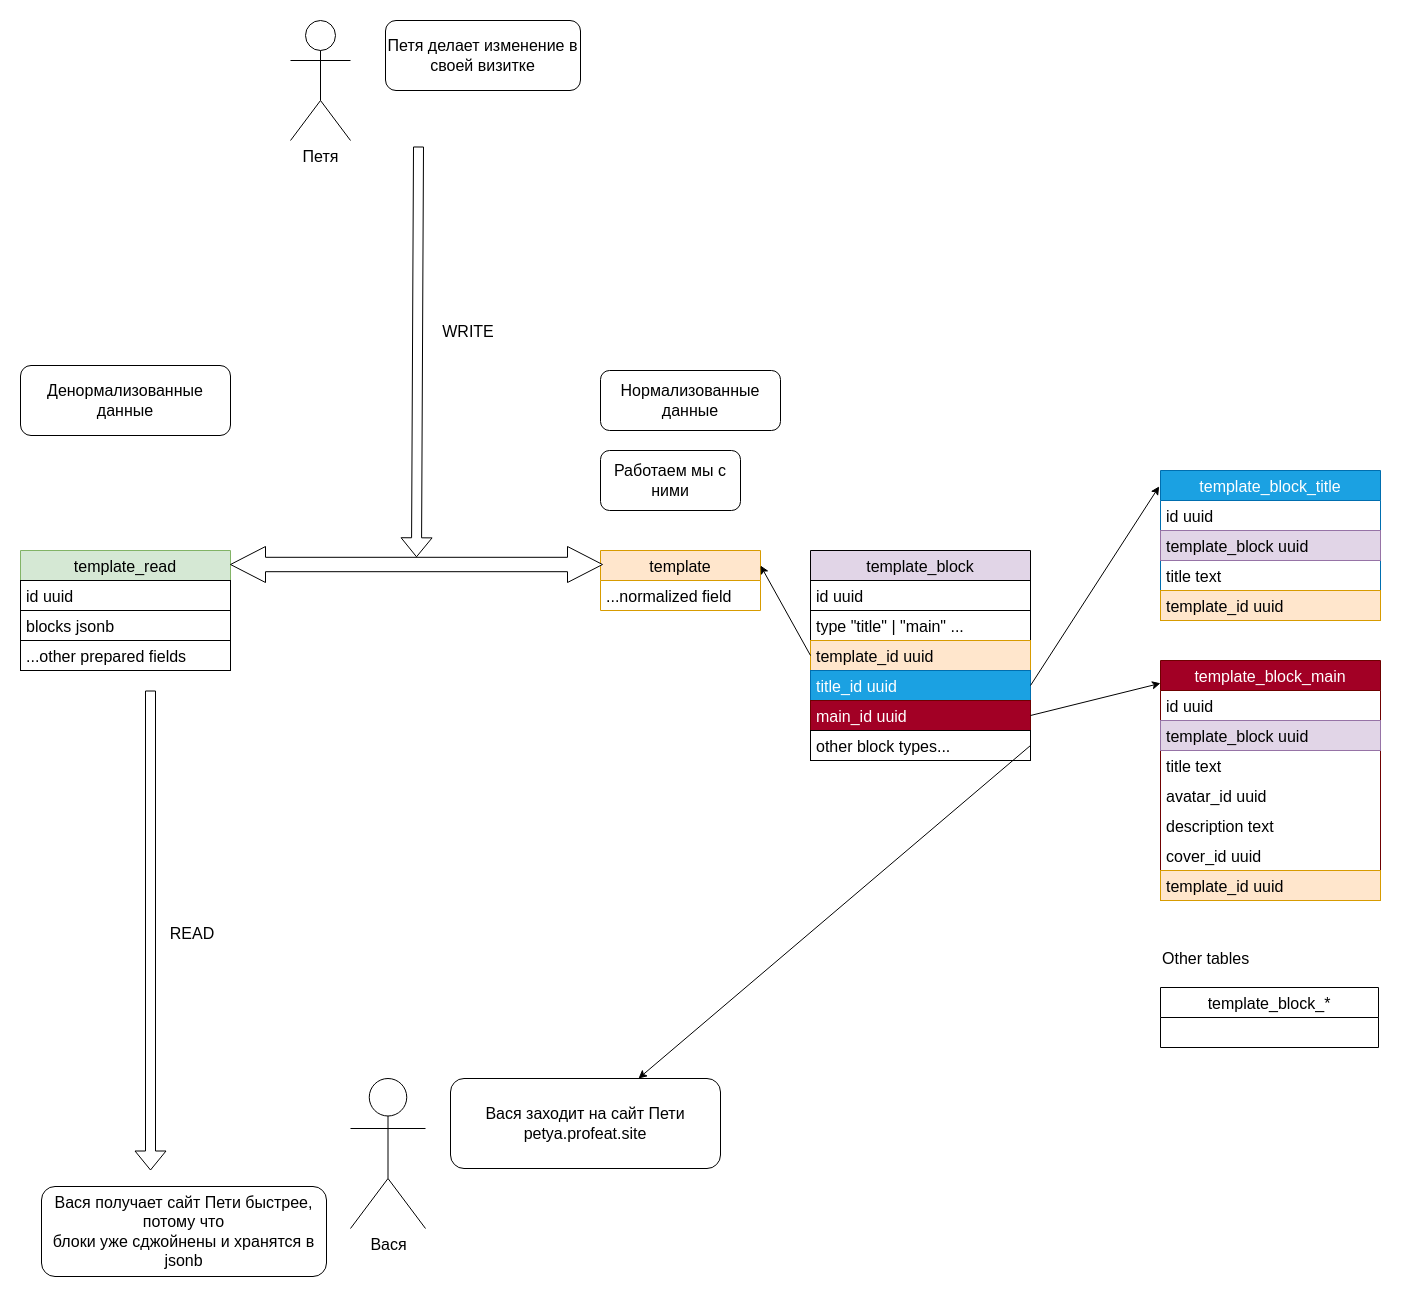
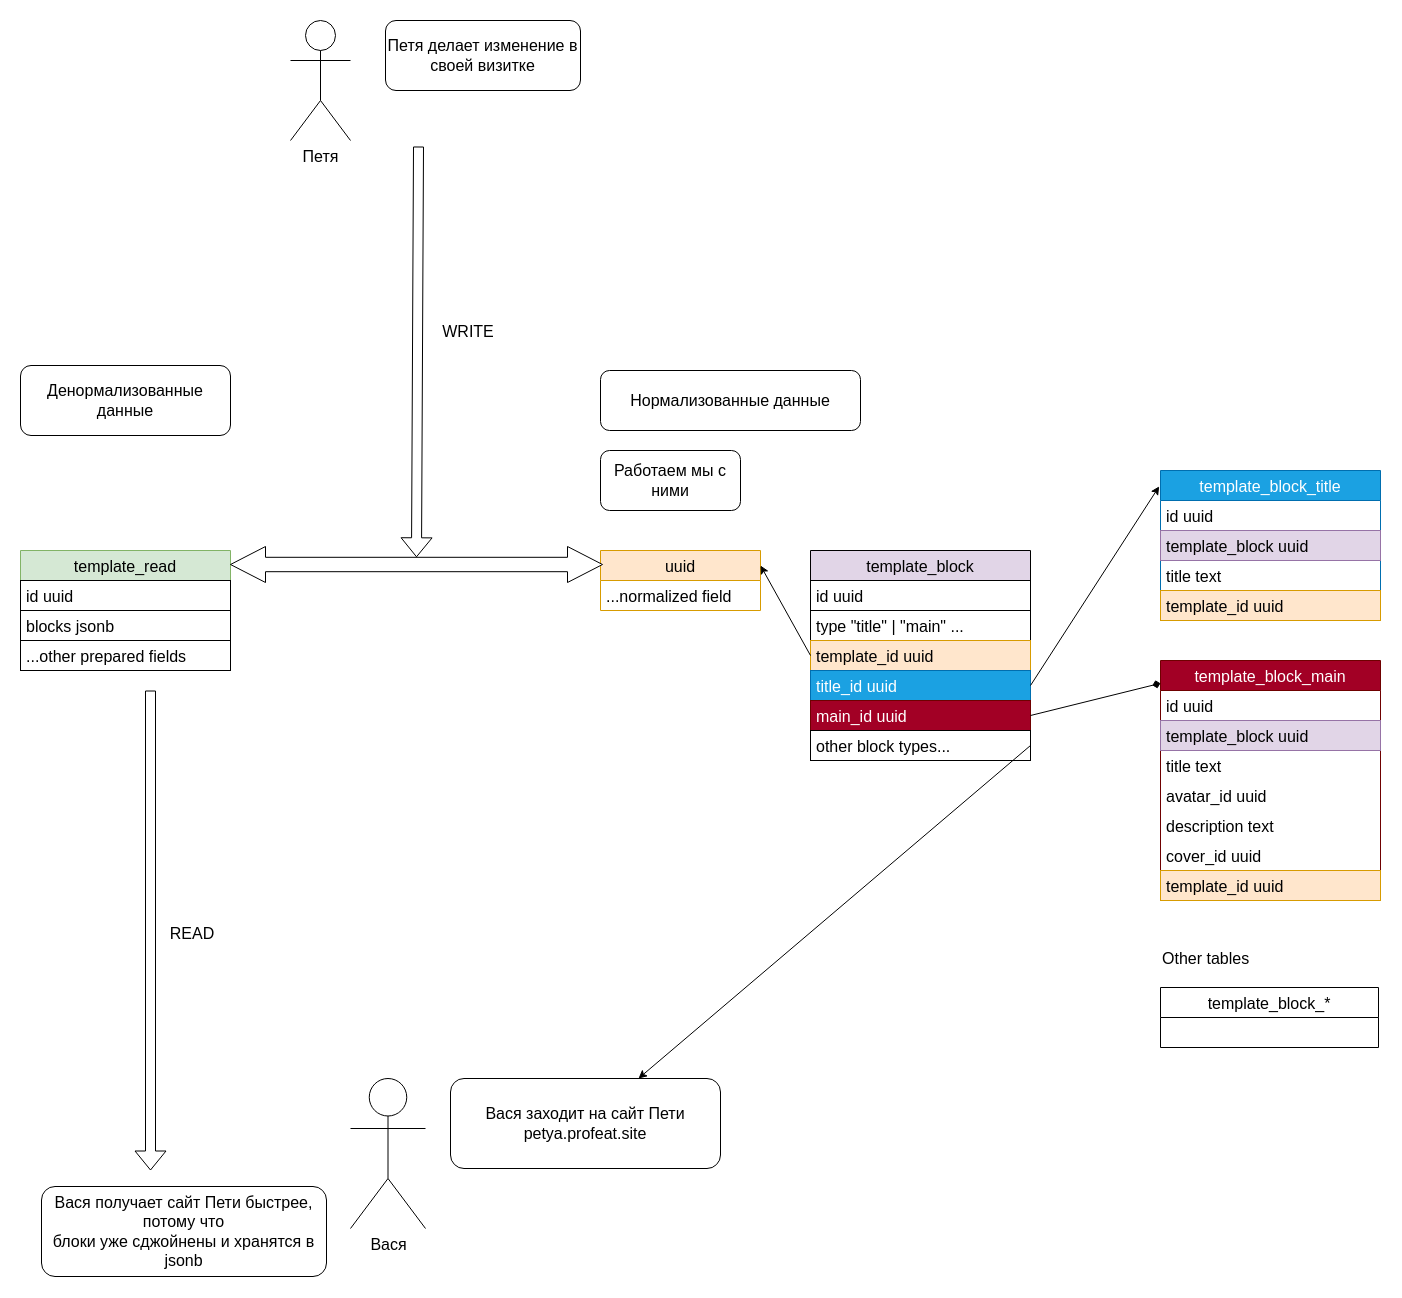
node "Нормализованные данные": size 180x60 -> 260x60
node "template": label "template" -> "uuid"
edge "main_id uuid" -> "template_block_main": arrowhead classic -> diamond
